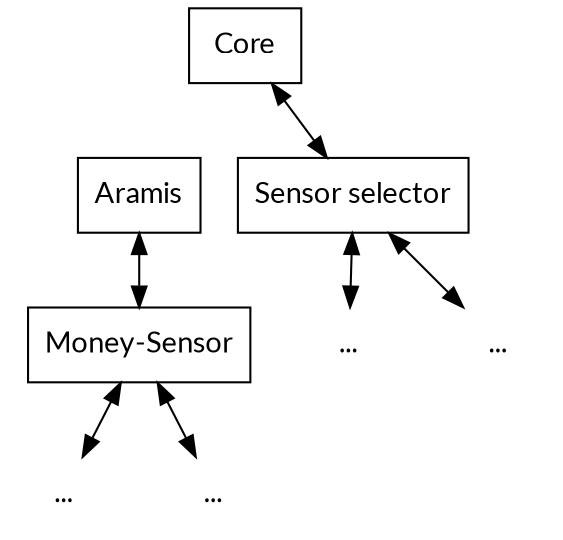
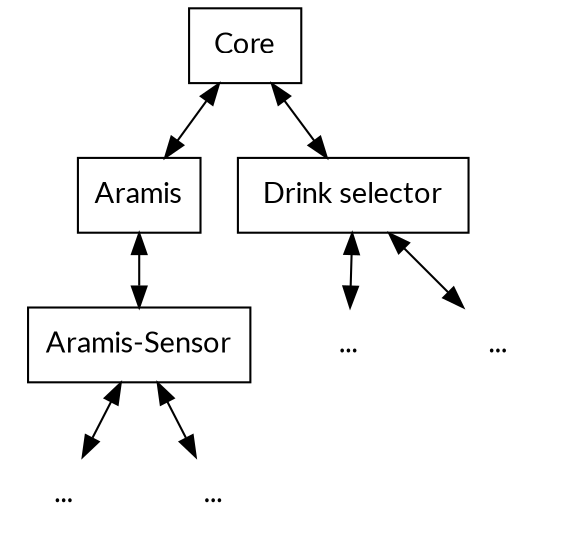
edge "Core" -- "Aramis": added
node "Sensor selector": label "Sensor selector" -> "Drink selector"
node "Money-Sensor": label "Money-Sensor" -> "Aramis-Sensor"
